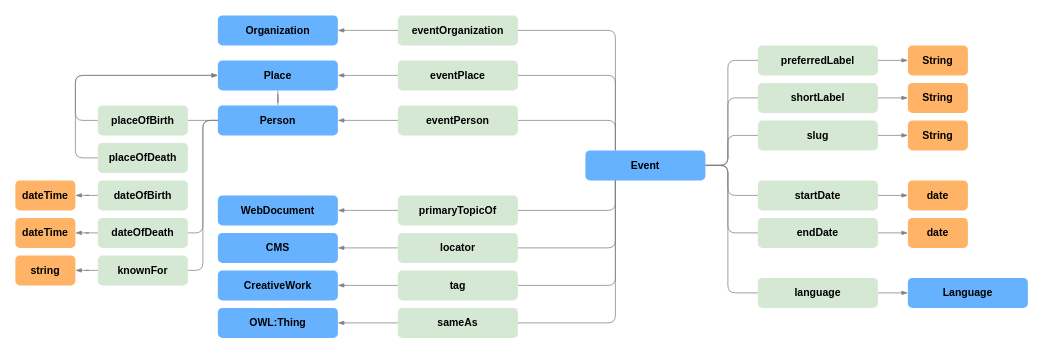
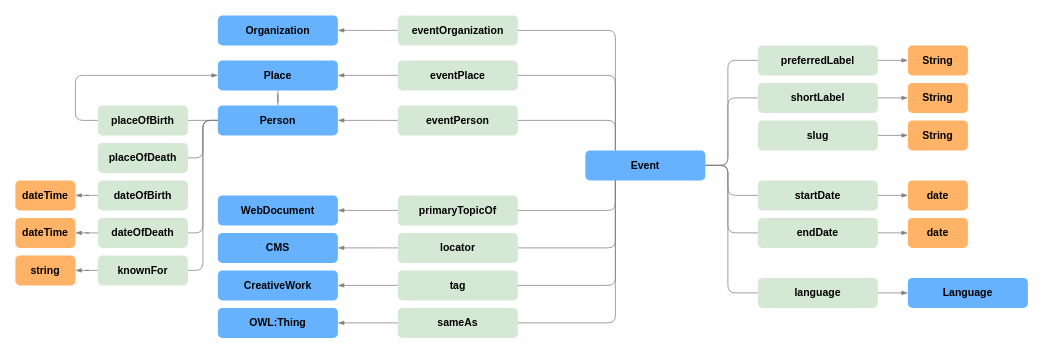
edge "slug" -- "Event": removed
edge "placeOfDeath" -> "Place": removed
edge "Person" -- "placeOfDeath": added
